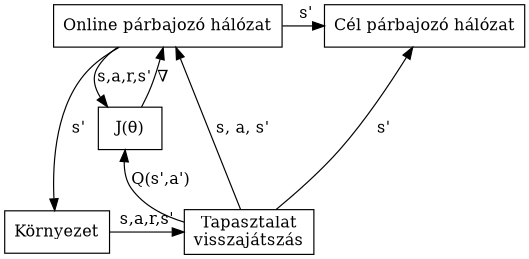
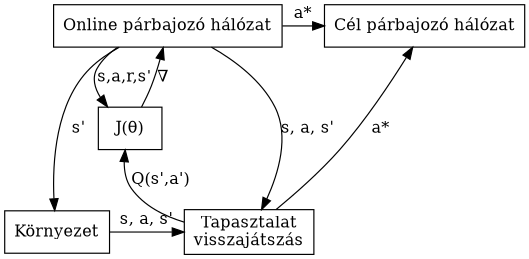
edge "Online párbajozó hálózat" -> "Cél párbajozó hálózat": label " s'" -> "a*"
edge "Tapasztalat visszajátszás" -> "Cél párbajozó hálózat": label " s'" -> "a*"
edge "Tapasztalat visszajátszás" -> "Online párbajozó hálózat": reversed
edge "Környezet" -> "Tapasztalat visszajátszás": label "s,a,r,s'" -> "s, a, s'"
